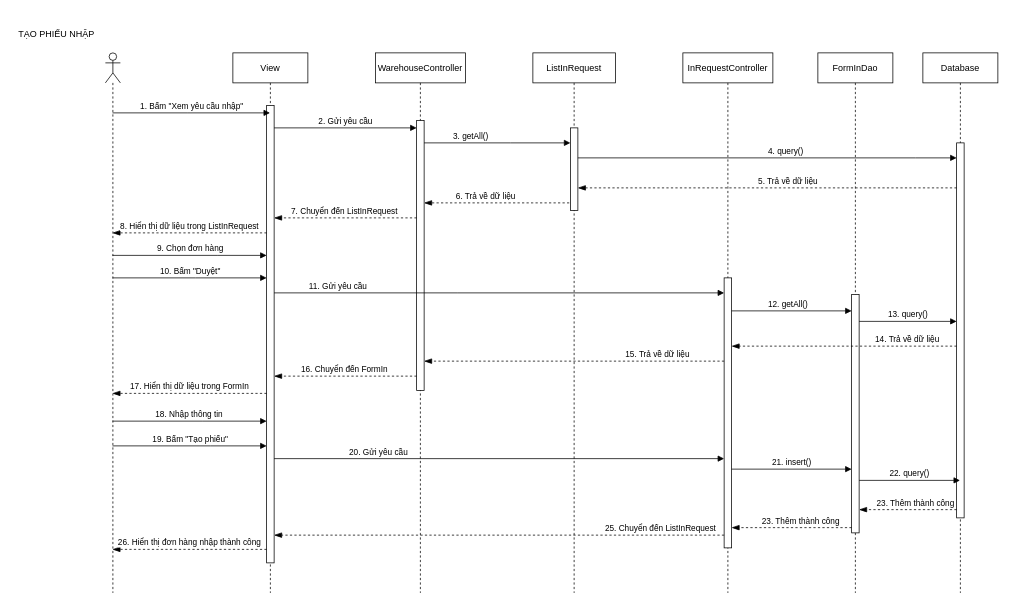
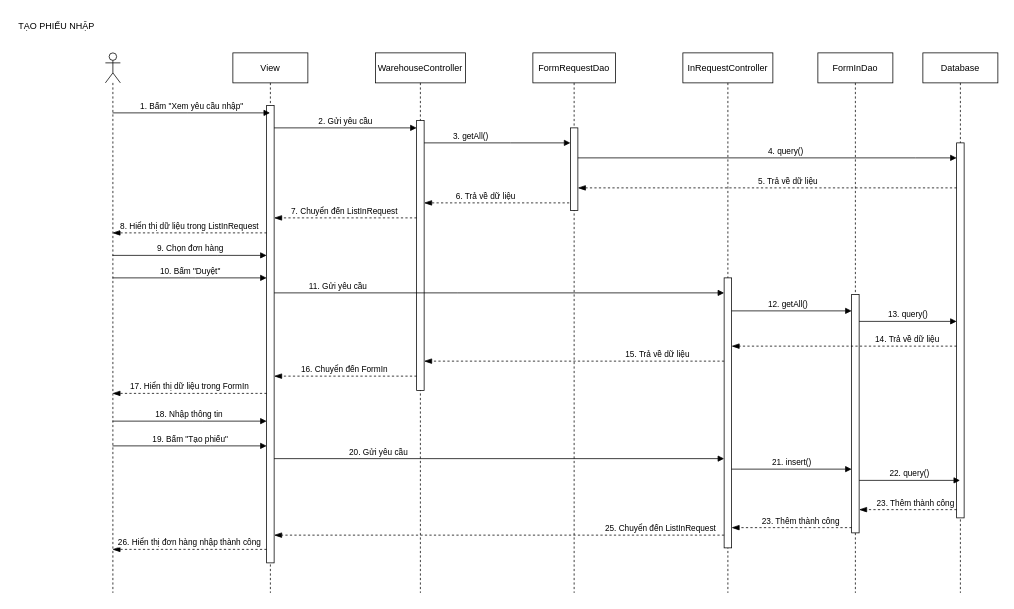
node "TẠO PHIẾU NHẬP": moved (57, 34) -> (57, 27)
node "ListInRequest": label "ListInRequest" -> "FormRequestDao"
